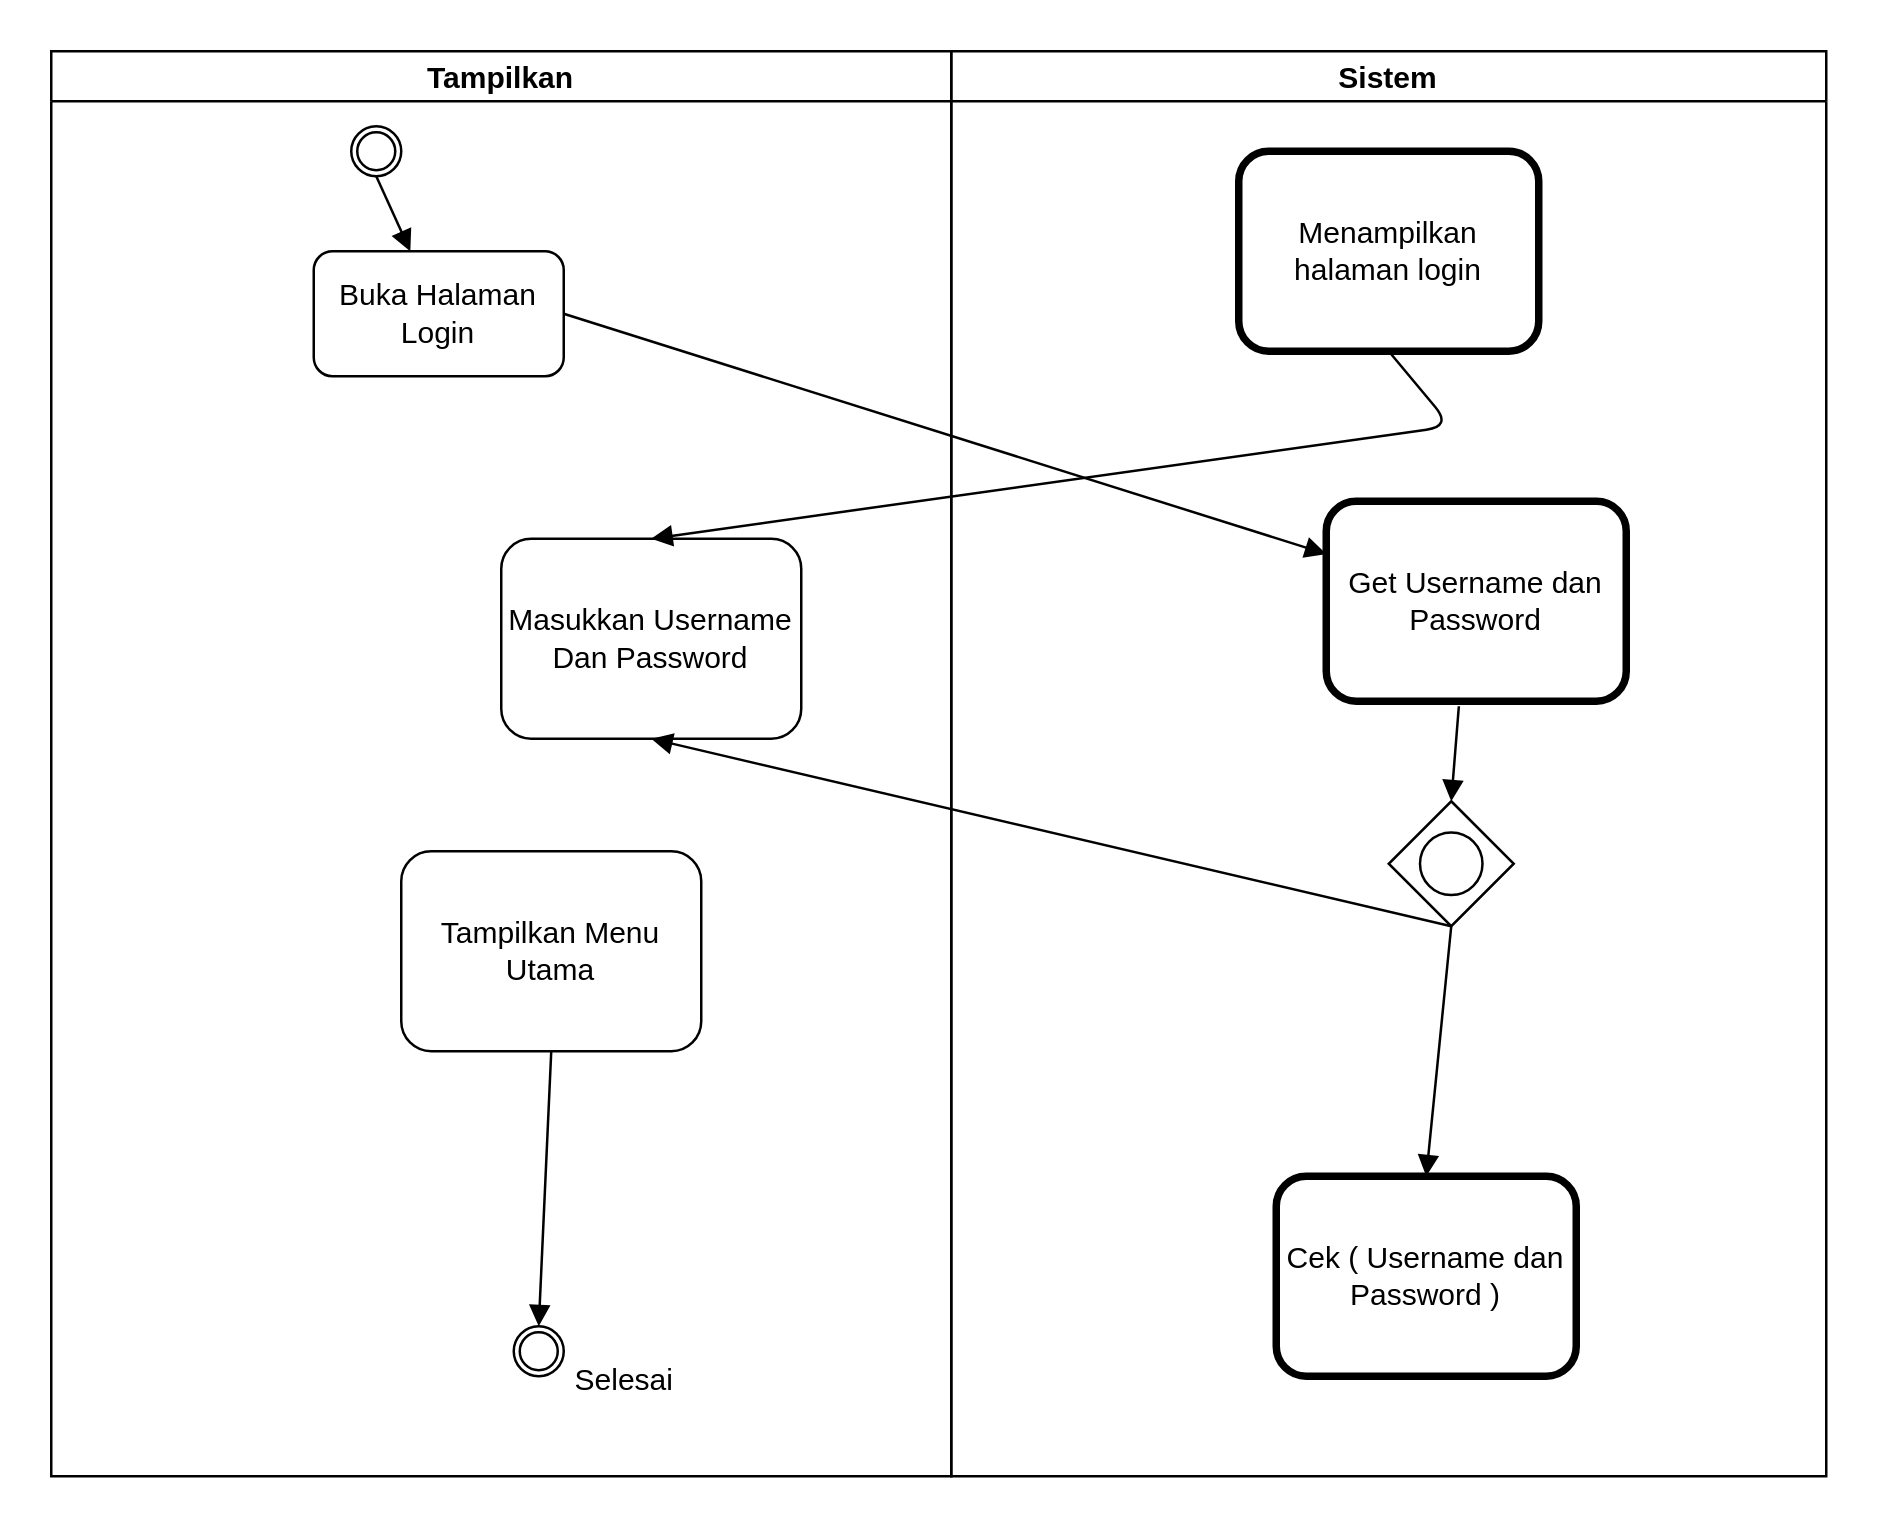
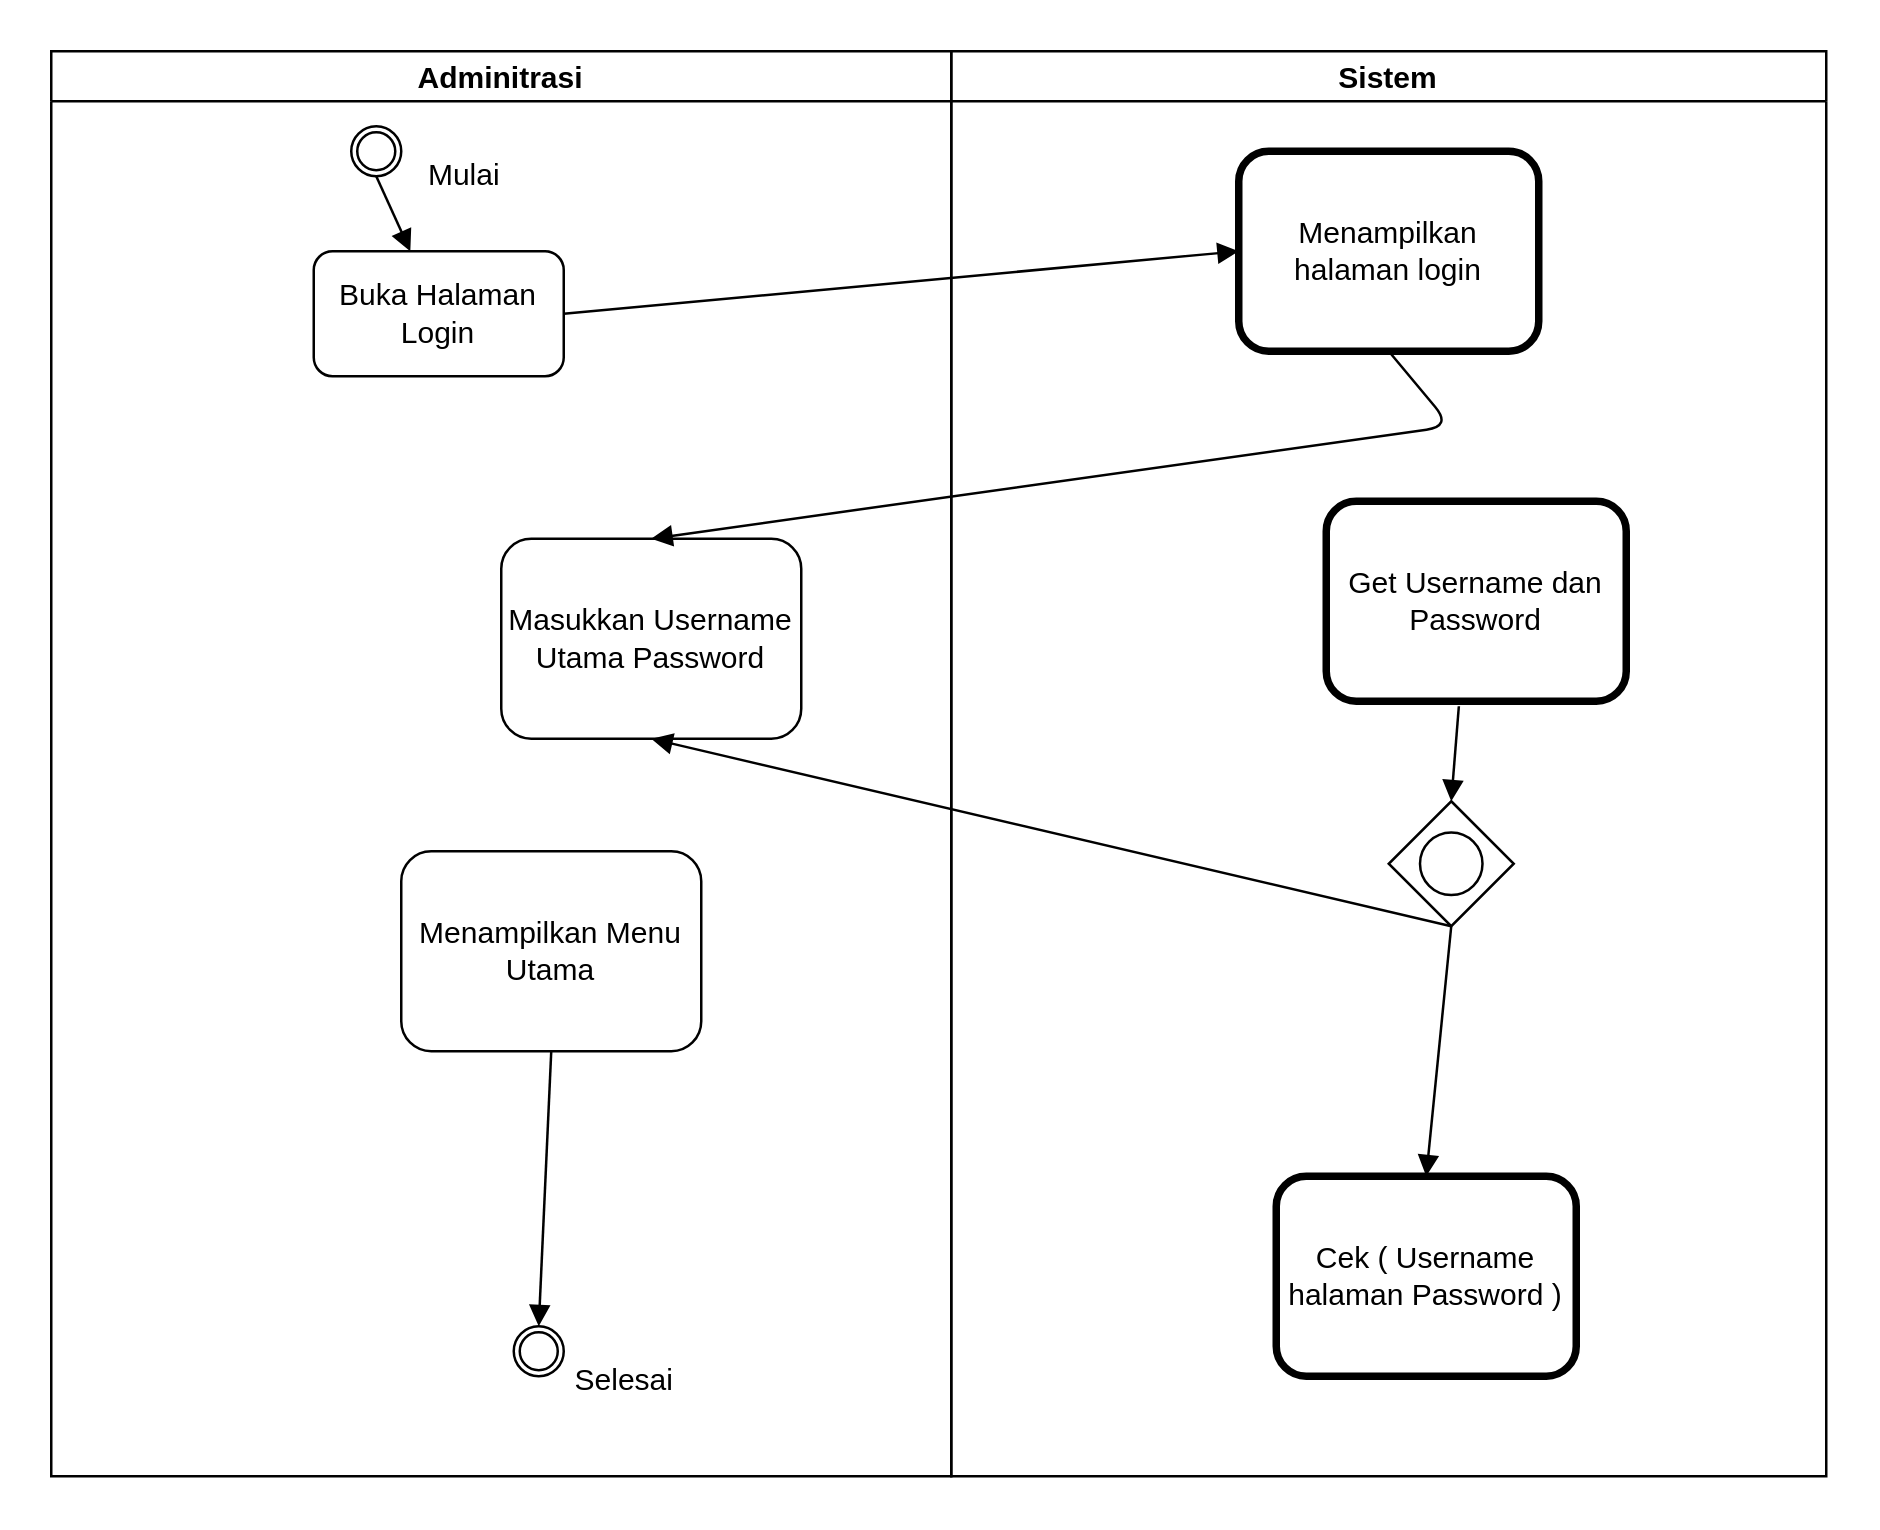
node "Tampilkan": label "Tampilkan" -> "Adminitrasi"
node "Mulai": added
edge "Buka Halaman Login" -> "Get Username dan Password": now "Buka Halaman Login" -> "Menampilkan halaman login"
node "Masukkan Username Dan Password": label "Masukkan Username Dan Password" -> "Masukkan Username Utama Password"
node "Tampilkan Menu Utama": label "Tampilkan Menu Utama" -> "Menampilkan Menu Utama"
node "Cek ( Username dan Password )": label "Cek ( Username dan Password )" -> "Cek ( Username halaman Password )"
